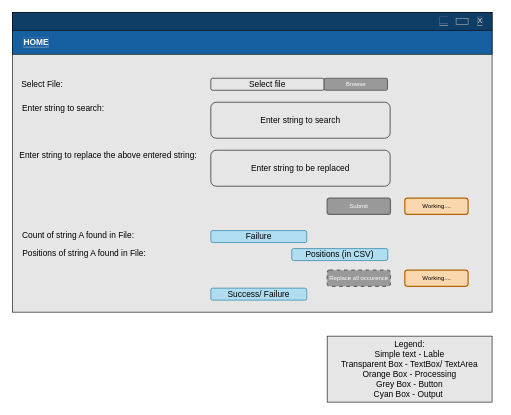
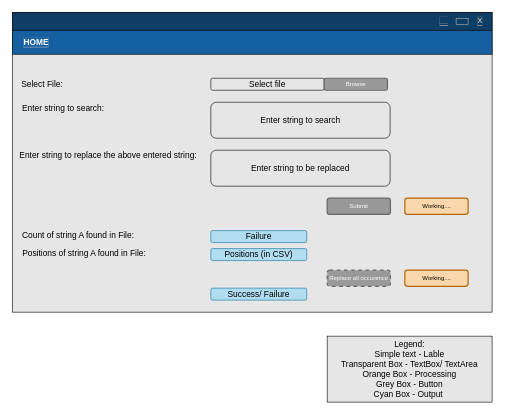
node "Positions (in CSV)": moved (340, 255) -> (259, 255)
